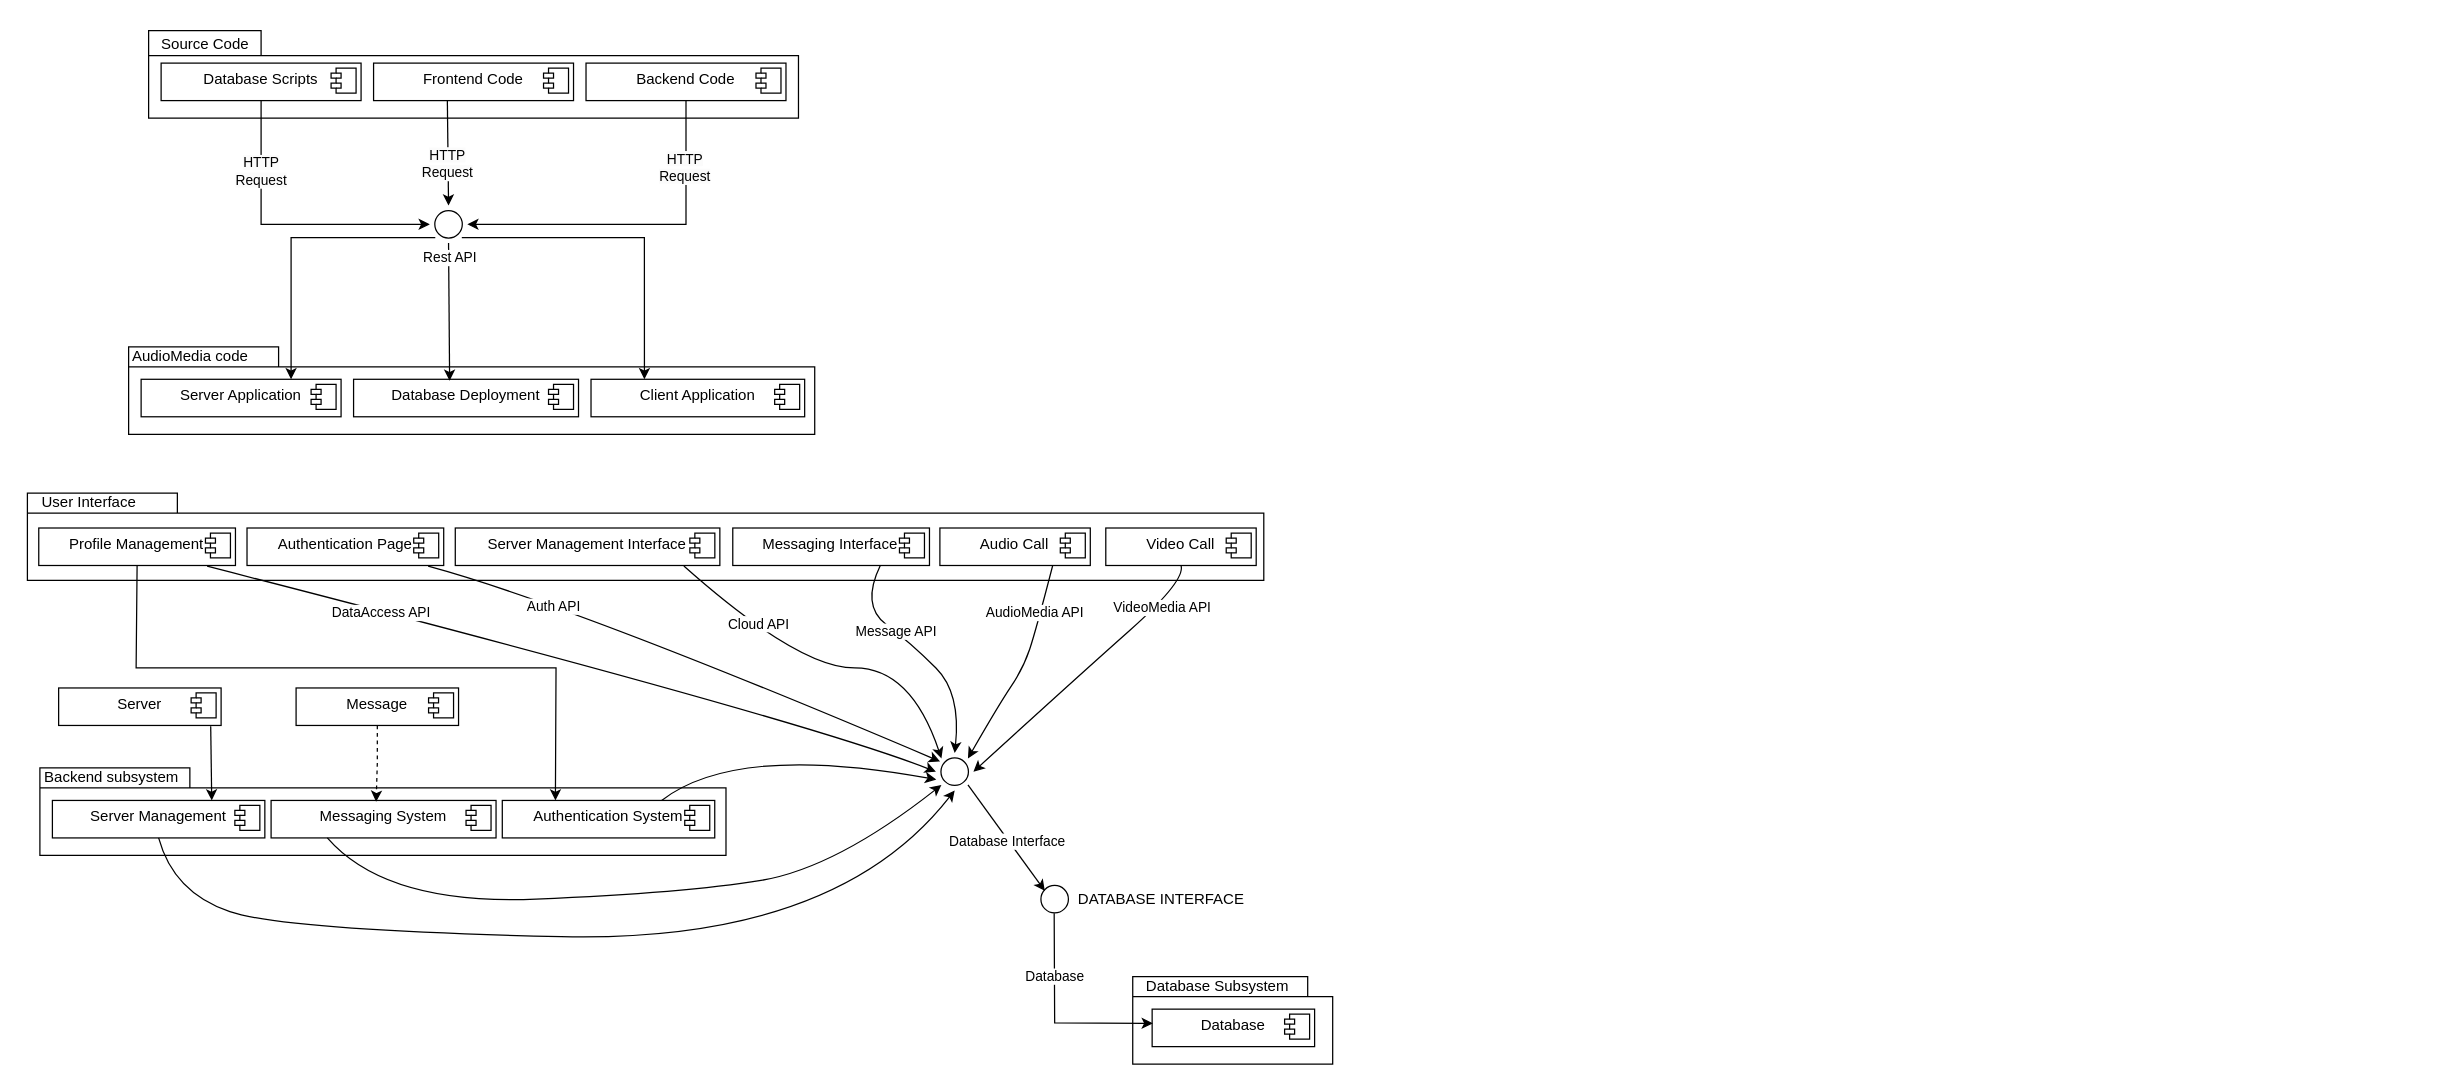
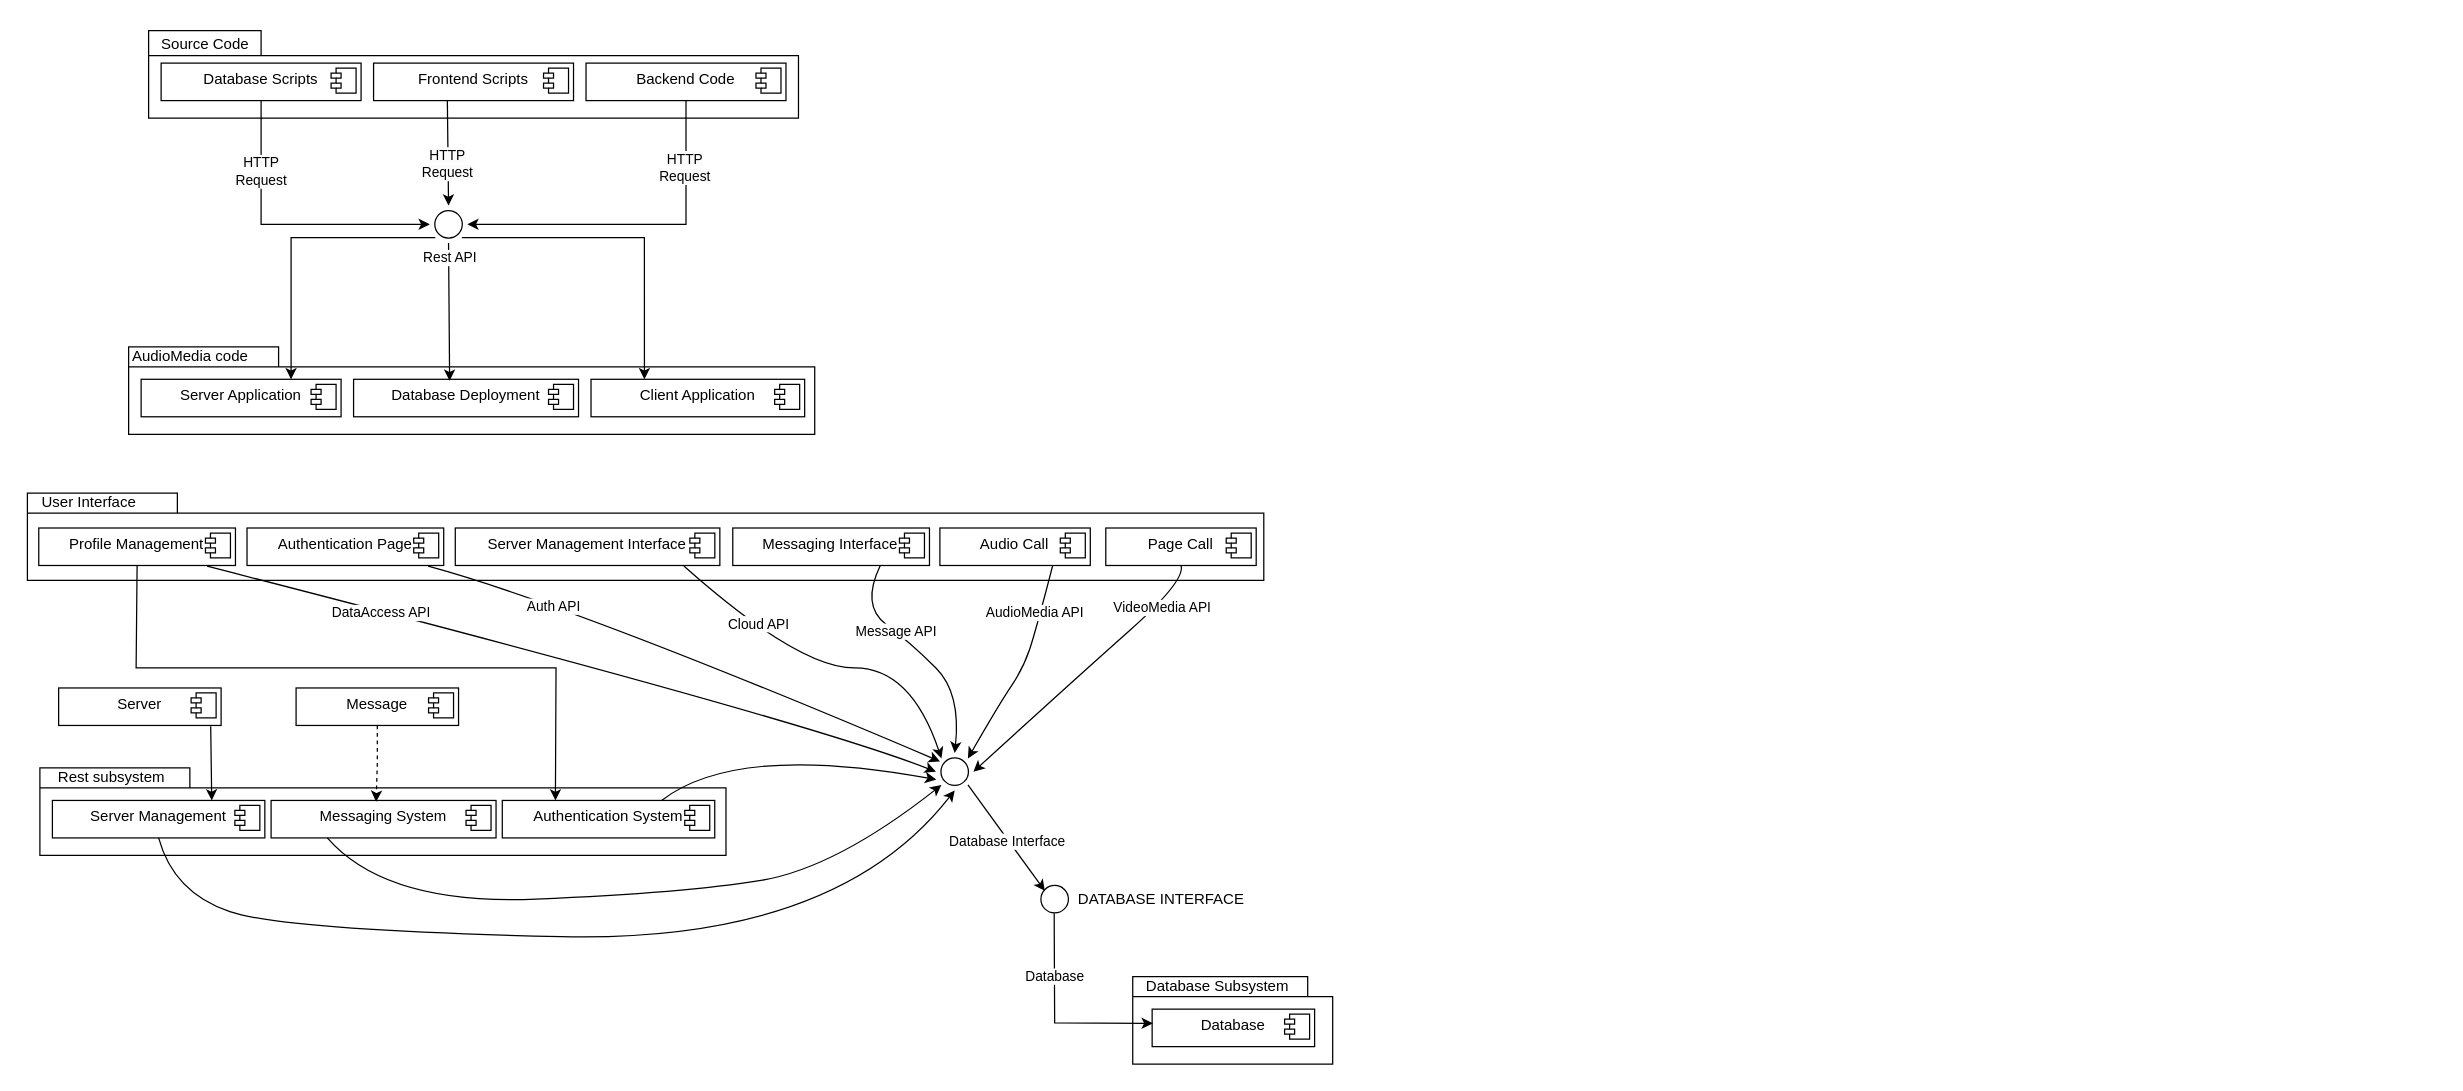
node "Frontend Code": label "Frontend Code" -> "Frontend Scripts"
node "Video Call": label "Video Call" -> "Page Call"
node "Backend subsystem": label "Backend subsystem" -> "Rest subsystem"
